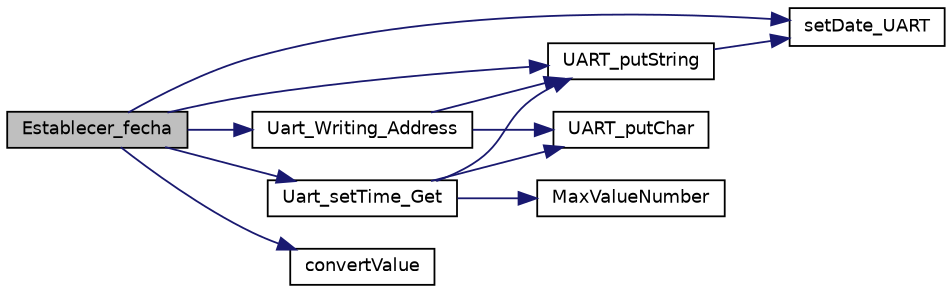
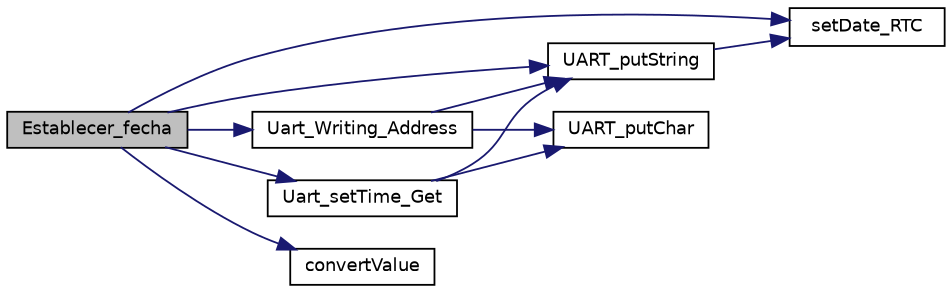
node "setDate_UART": label "setDate_UART" -> "setDate_RTC"
node "MaxValueNumber": removed
